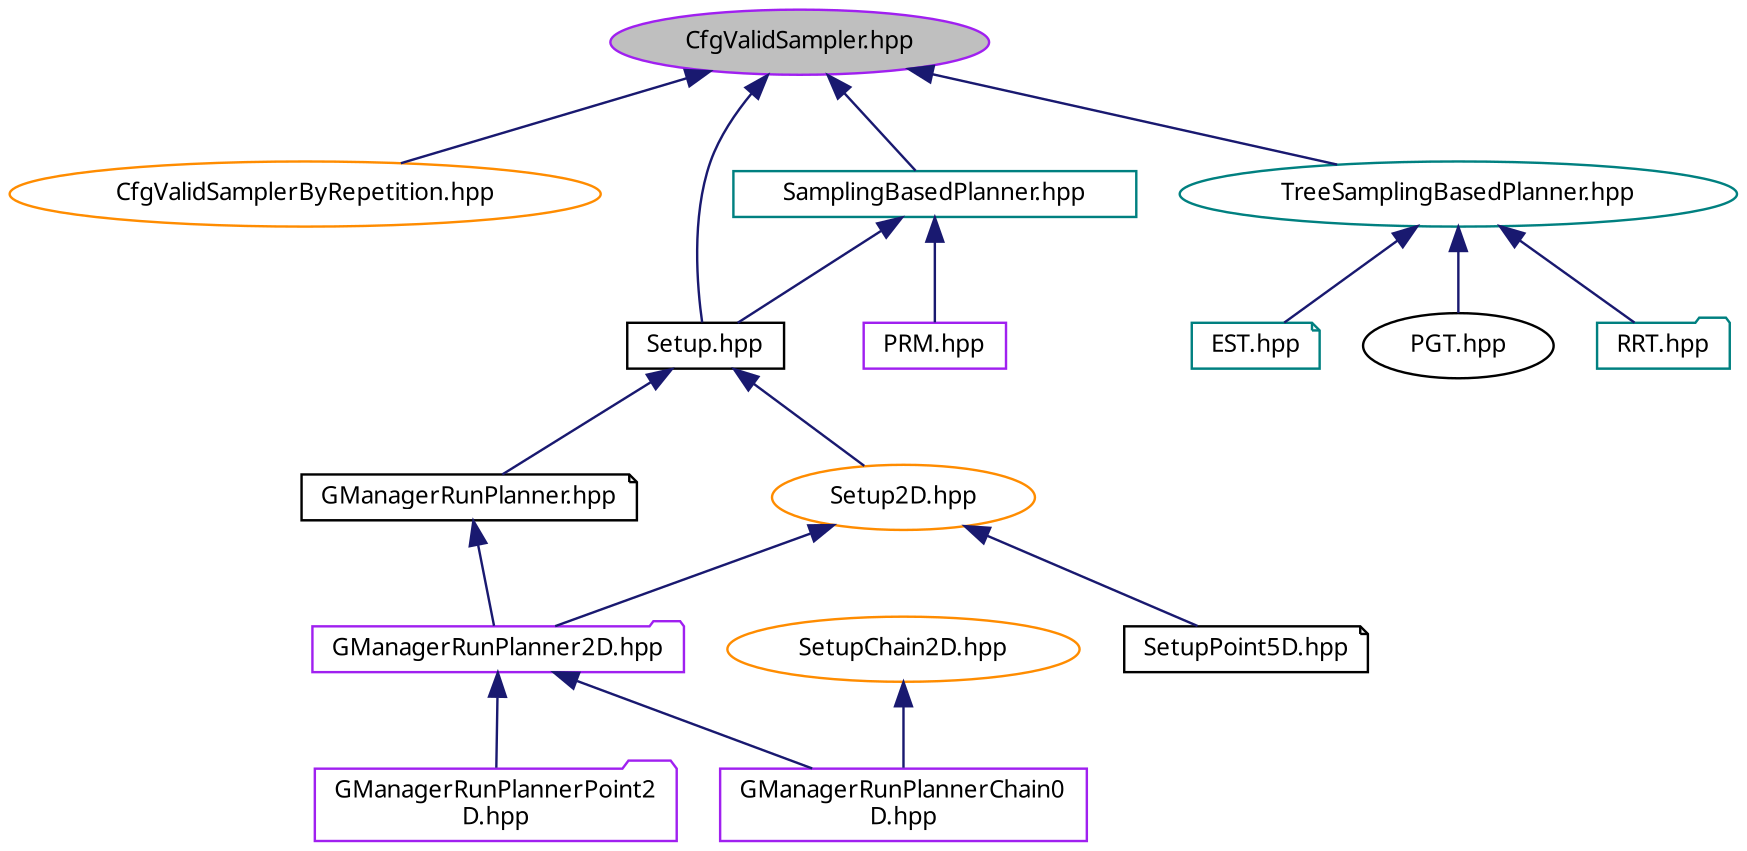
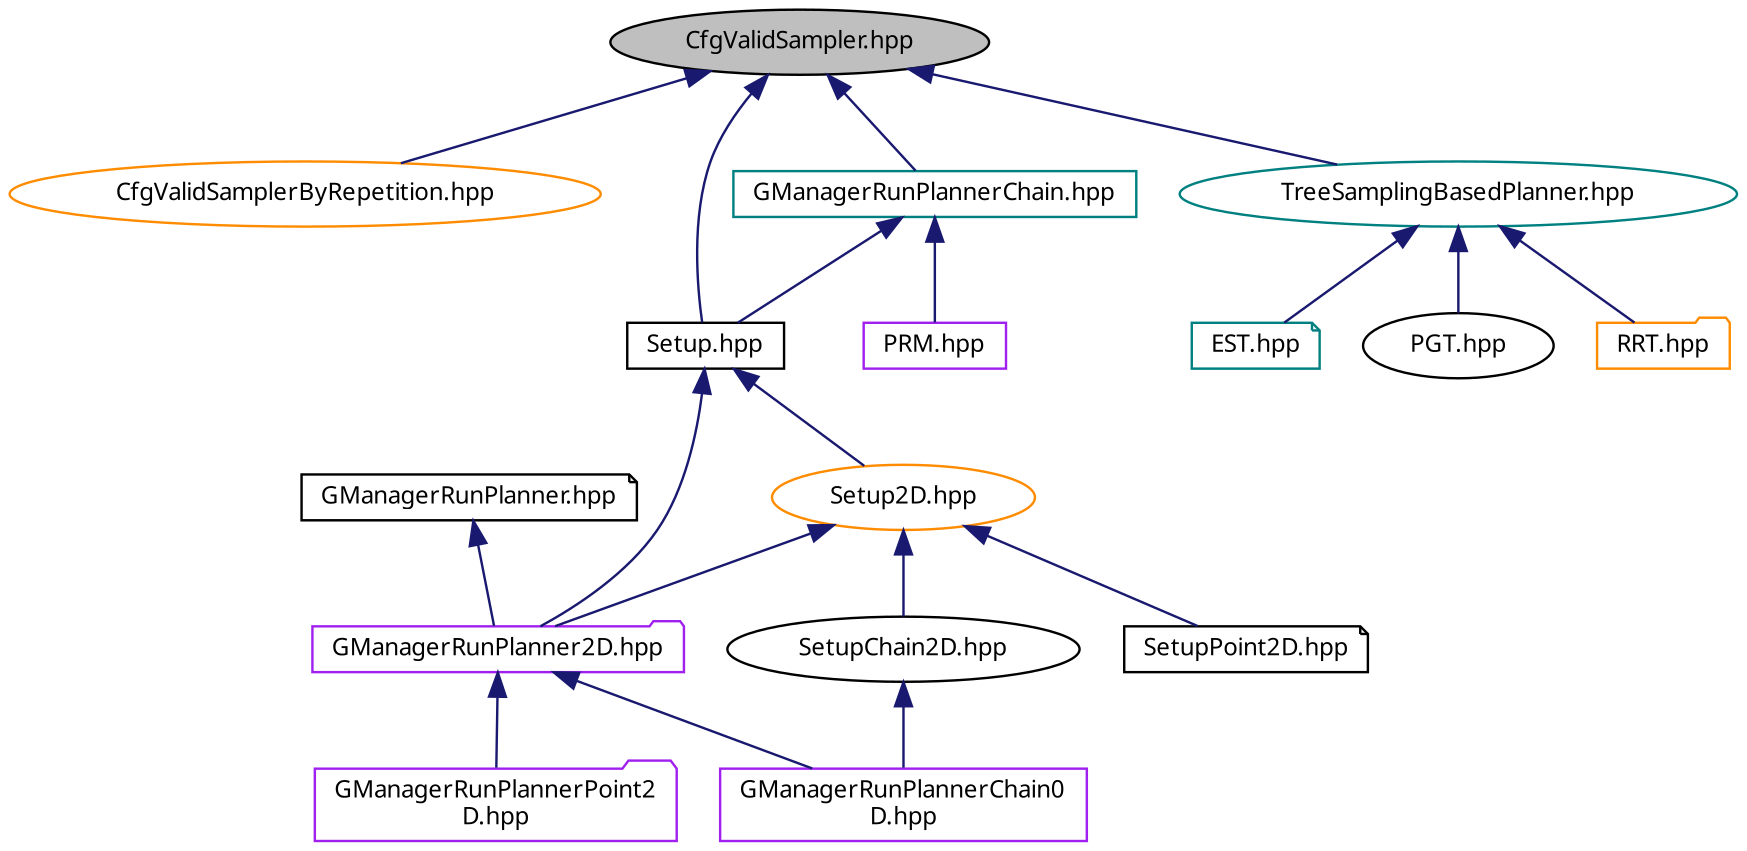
node "CfgValidSampler.hpp": color purple -> black
node "SamplingBasedPlanner.hpp": label "SamplingBasedPlanner.hpp" -> "GManagerRunPlannerChain.hpp"
node "RRT.hpp": color teal -> darkorange
edge "GManagerRunPlanner.hpp" -> "Setup.hpp": now "GManagerRunPlanner2D.hpp" -> "Setup.hpp"
edge "SetupChain2D.hpp" -> "Setup2D.hpp": added
node "SetupChain2D.hpp": color darkorange -> black
node "SetupPoint5D.hpp": label "SetupPoint5D.hpp" -> "SetupPoint2D.hpp"
